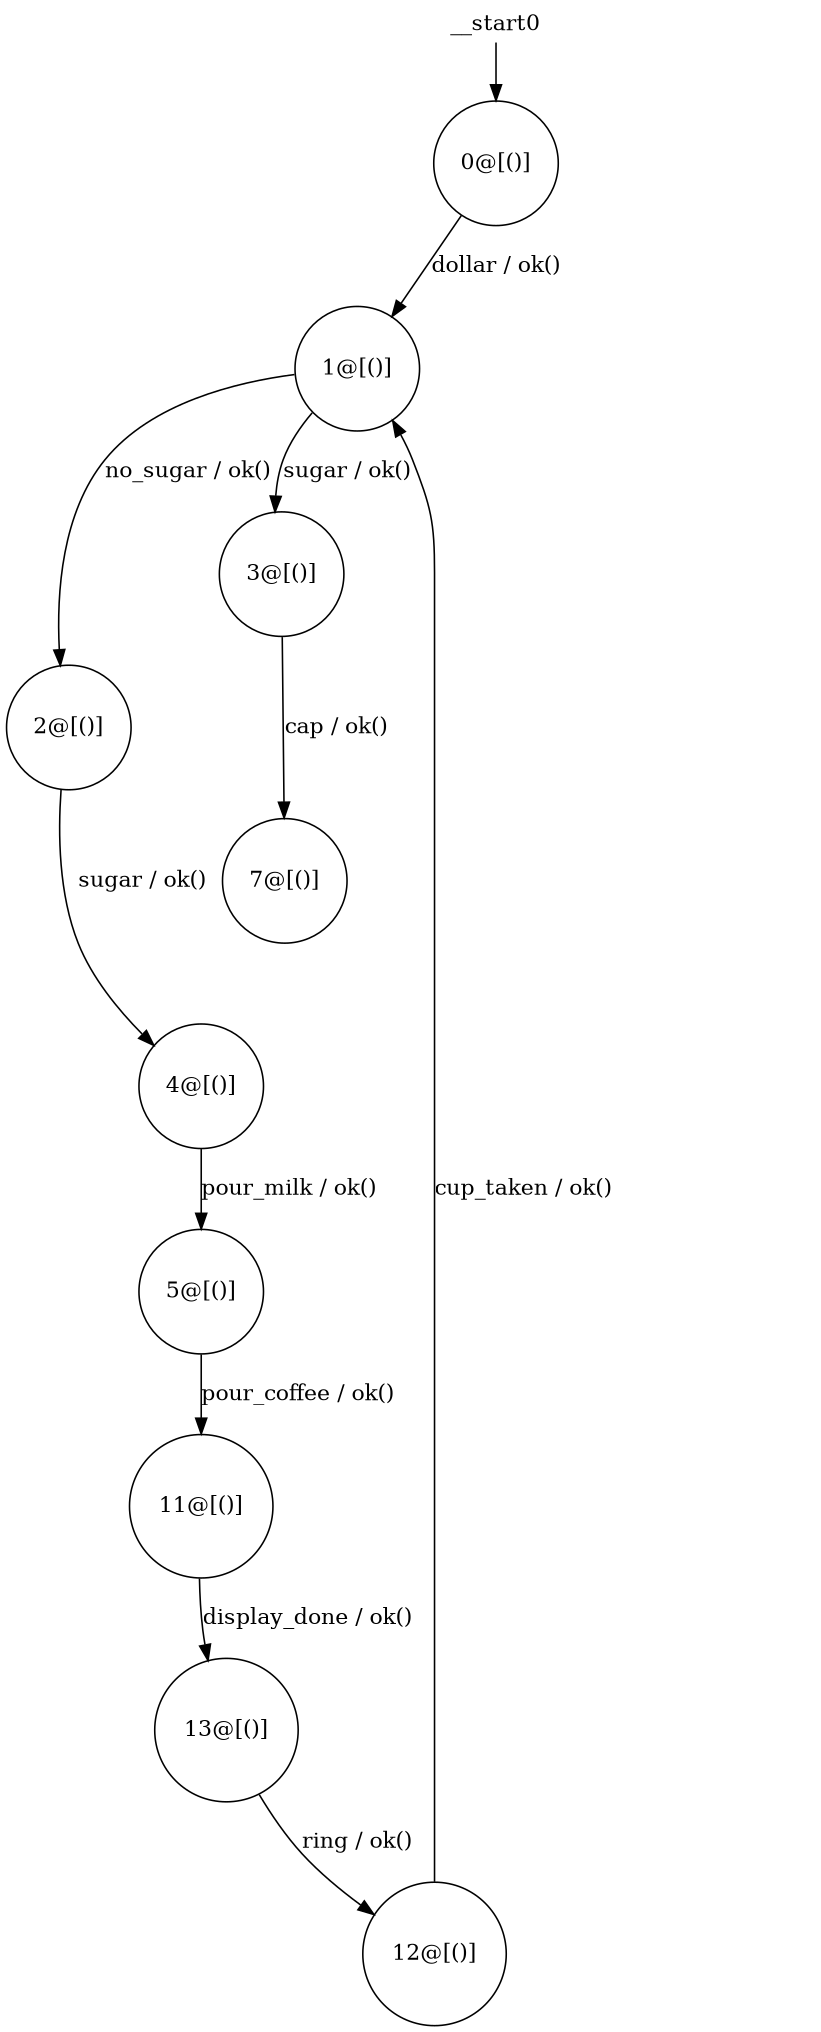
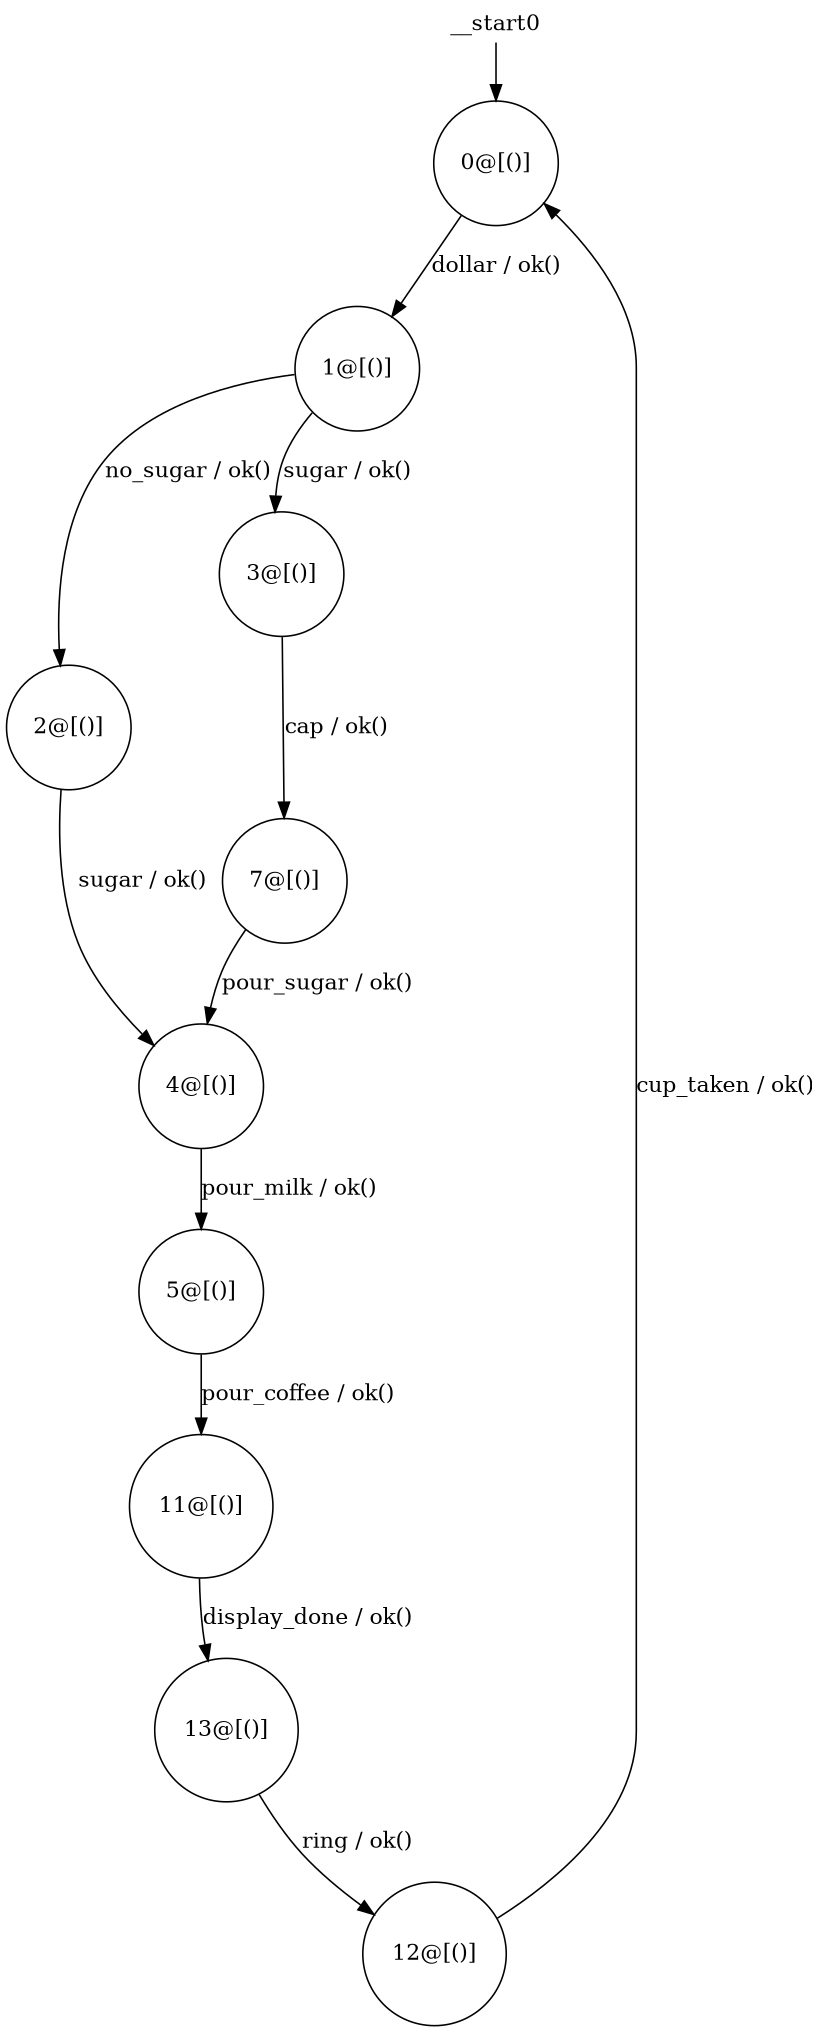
edge "7@[()]" -> "4@[()]": added, label "pour_sugar / ok()"
edge "12@[()]" -> "1@[()]": now "12@[()]" -> "0@[()]"
